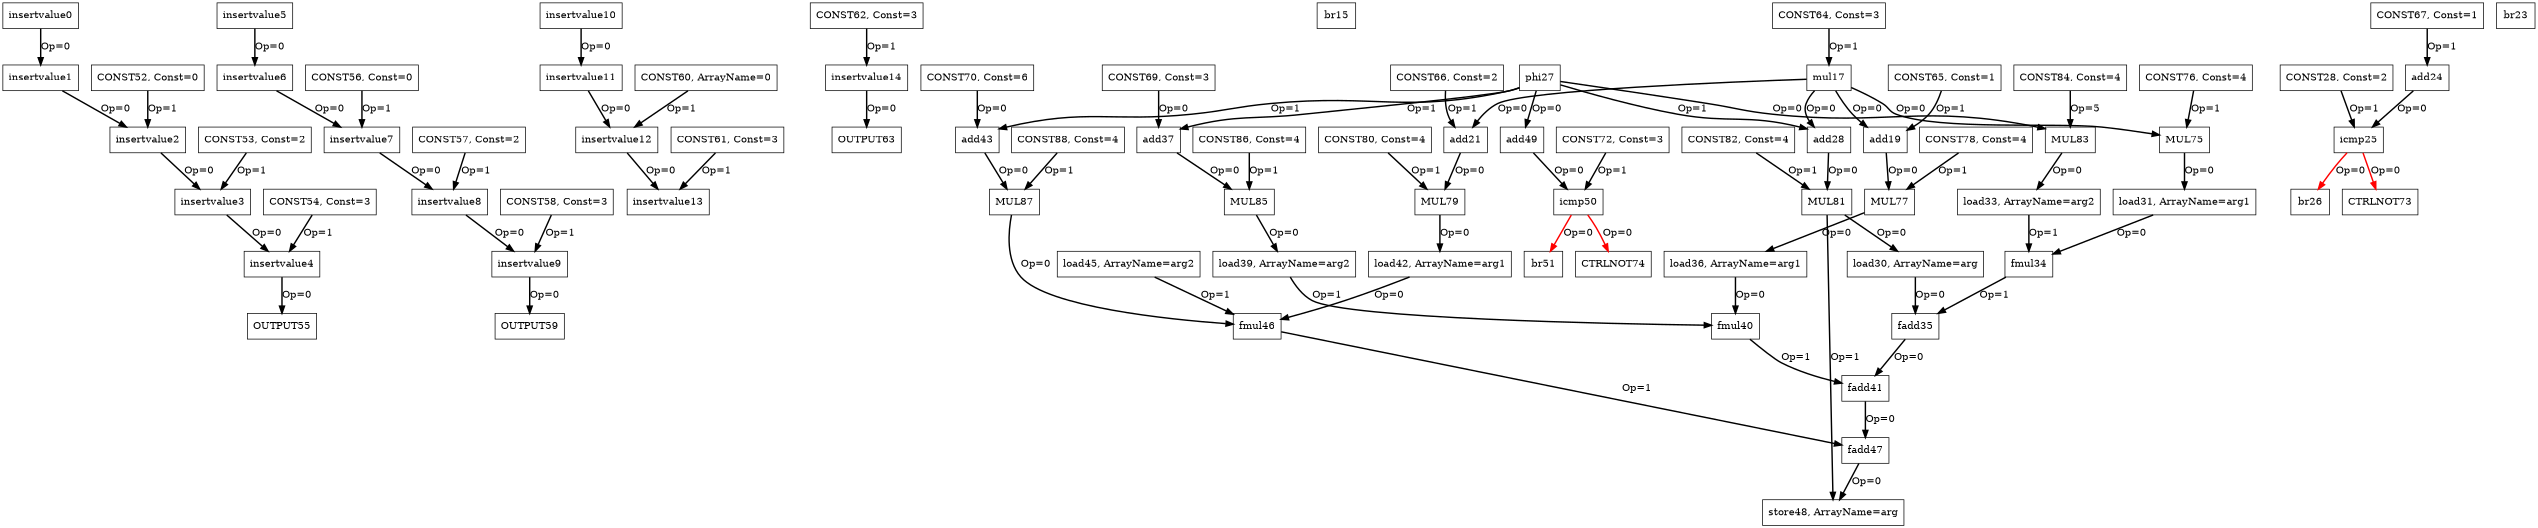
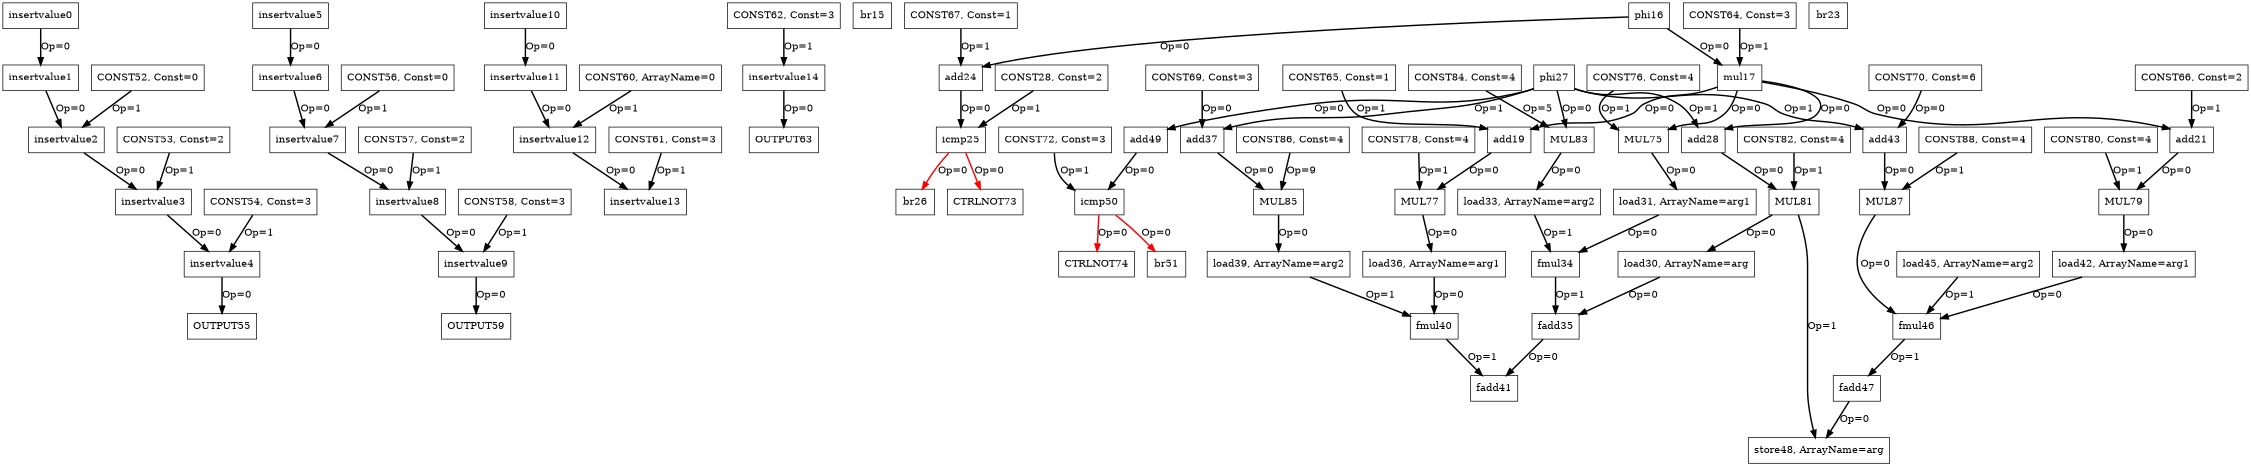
node "phi16": added
edge "CONST86, Const=4" -> "MUL85": label "Op=1" -> "Op=9"
edge "fadd41" -> "fadd47": removed, label "Op=0"
